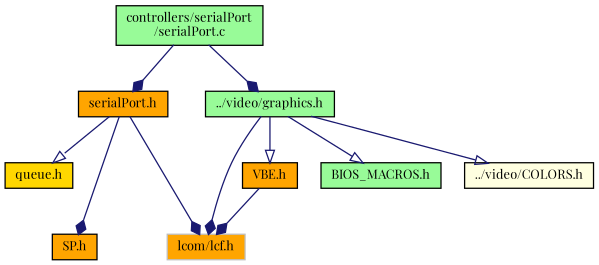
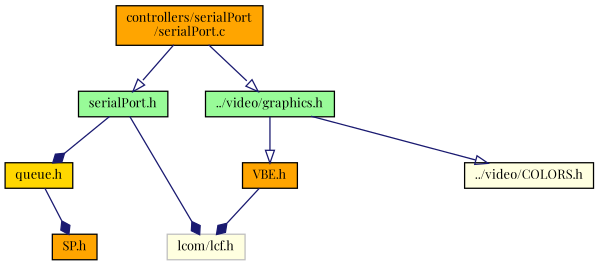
node "controllers/serialPort /serialPort.c": fillcolor palegreen -> orange
edge "controllers/serialPort /serialPort.c" -> "serialPort.h": arrowhead diamond -> onormal
edge "controllers/serialPort /serialPort.c" -> "../video/graphics.h": arrowhead diamond -> onormal
node "serialPort.h": fillcolor orange -> palegreen
edge "serialPort.h" -> "queue.h": arrowhead onormal -> diamond
edge "../video/graphics.h" -> "lcom/lcf.h": removed
edge "serialPort.h" -> "SP.h": now "queue.h" -> "SP.h"
node "BIOS_MACROS.h": removed
node "lcom/lcf.h": fillcolor orange -> lightyellow
